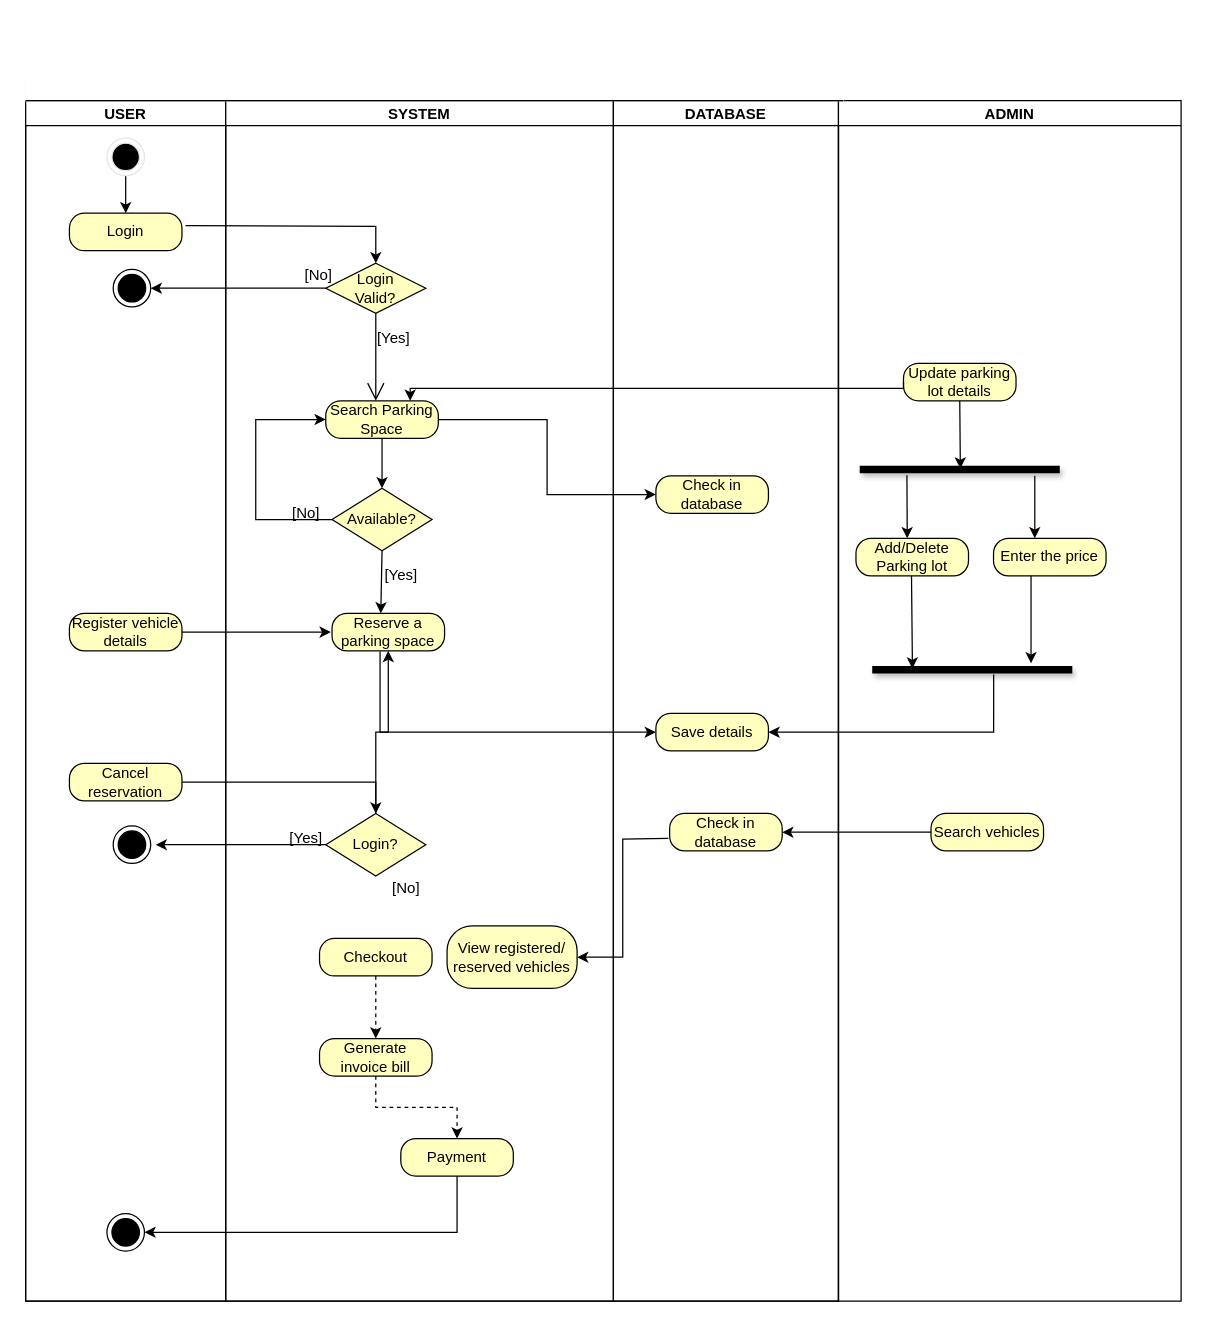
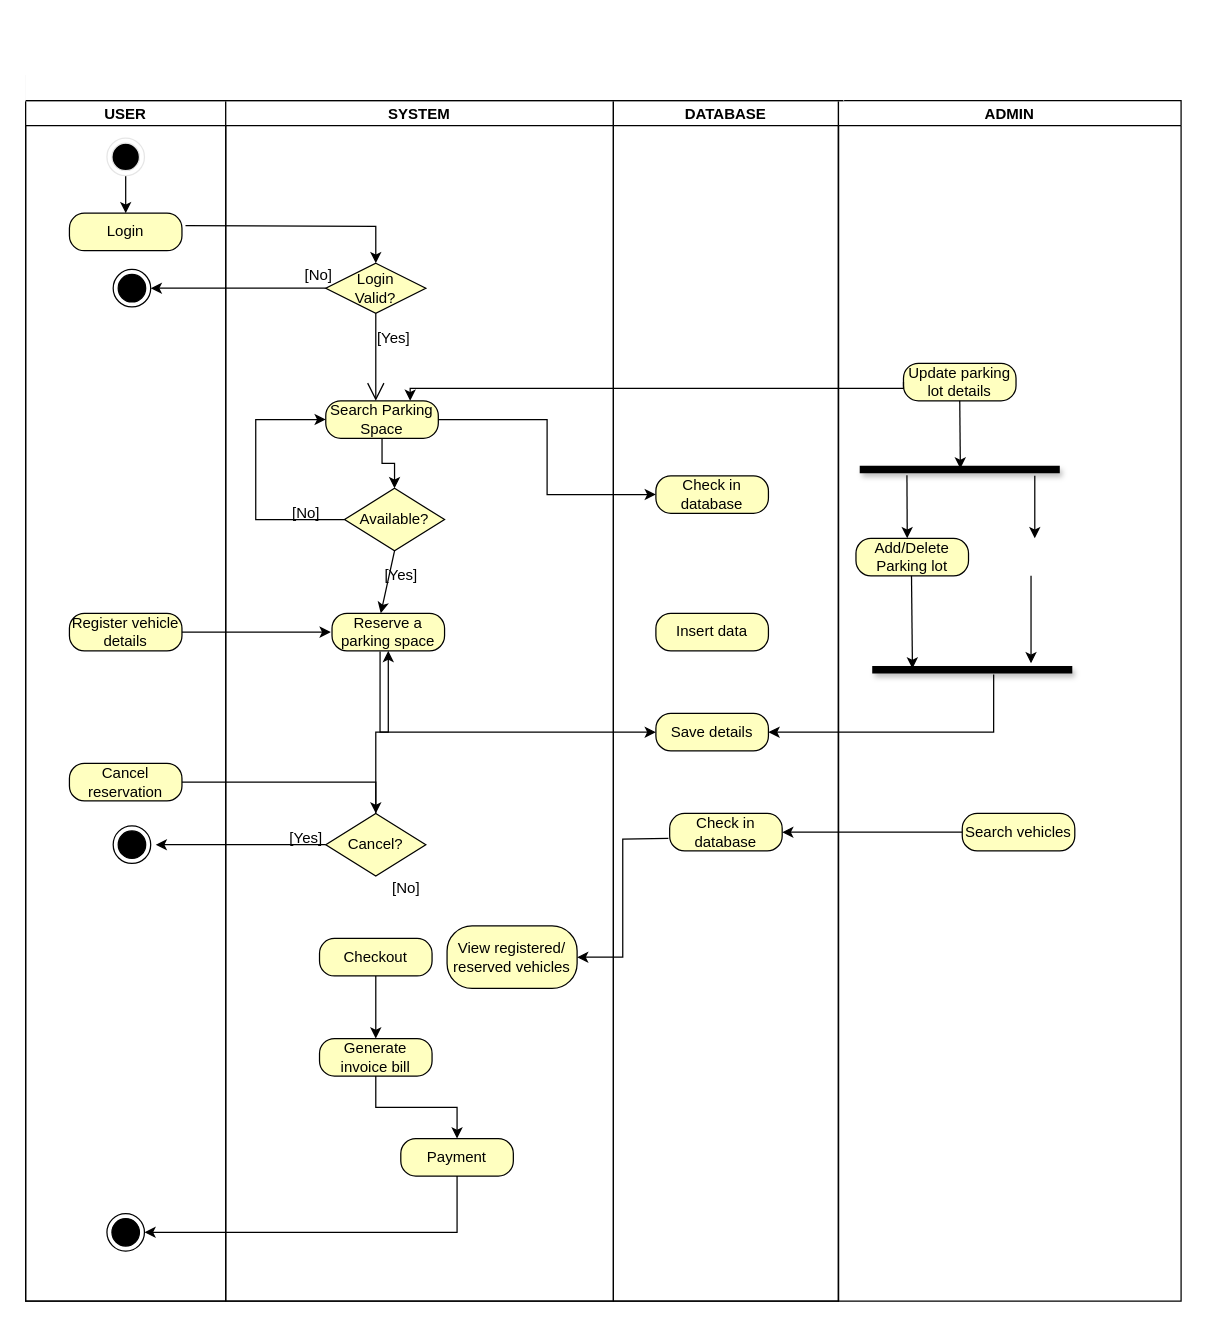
node "Available?": moved (382, 519) -> (394, 519)
node "Enter the price": removed
node "Insert data": added
node "Search vehicles": moved (987, 832) -> (1018, 832)
node "Login?": label "Login?" -> "Cancel?"
edge "Checkout" -> "Generate invoice bill": style dashed -> solid
edge "Generate invoice bill" -> "Payment": style dashed -> solid
